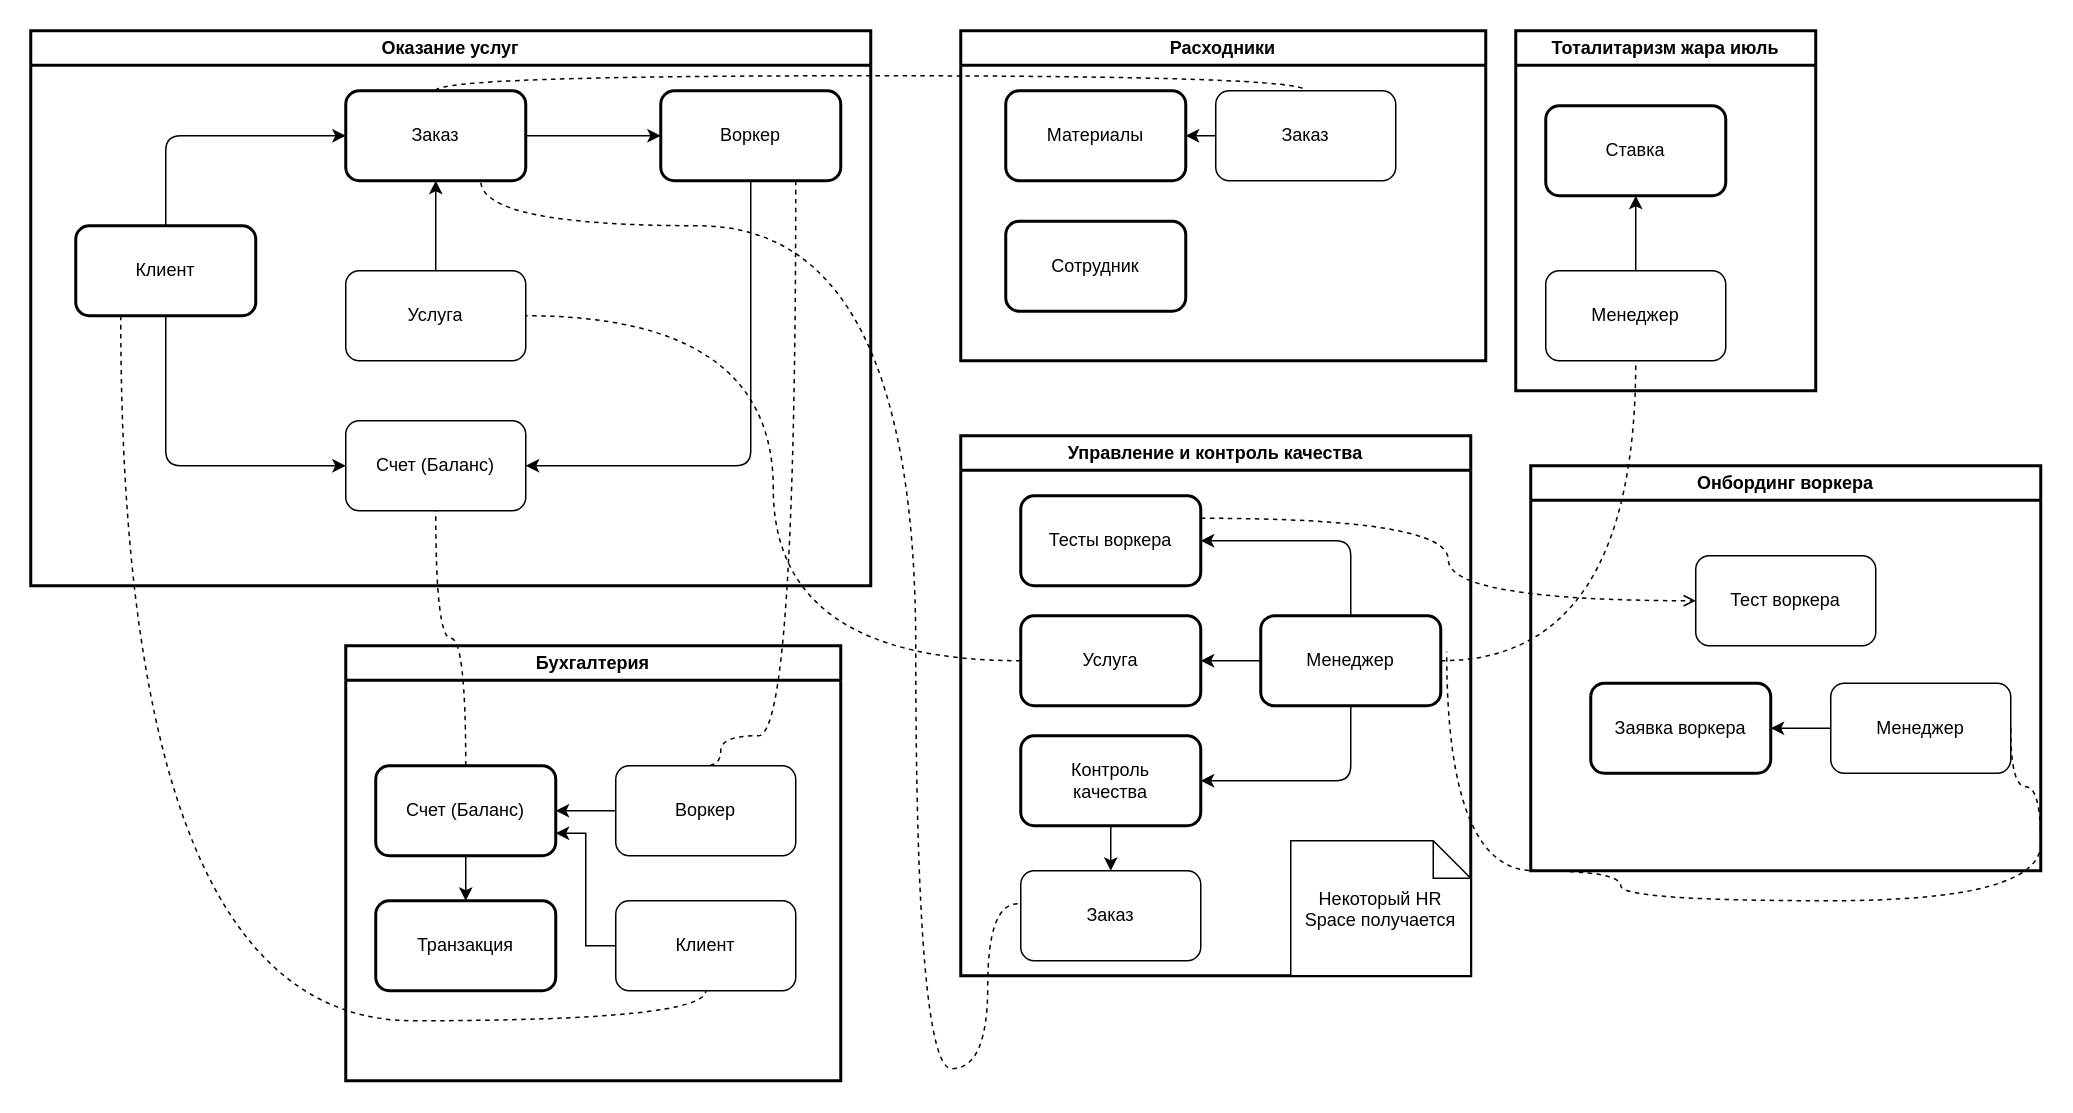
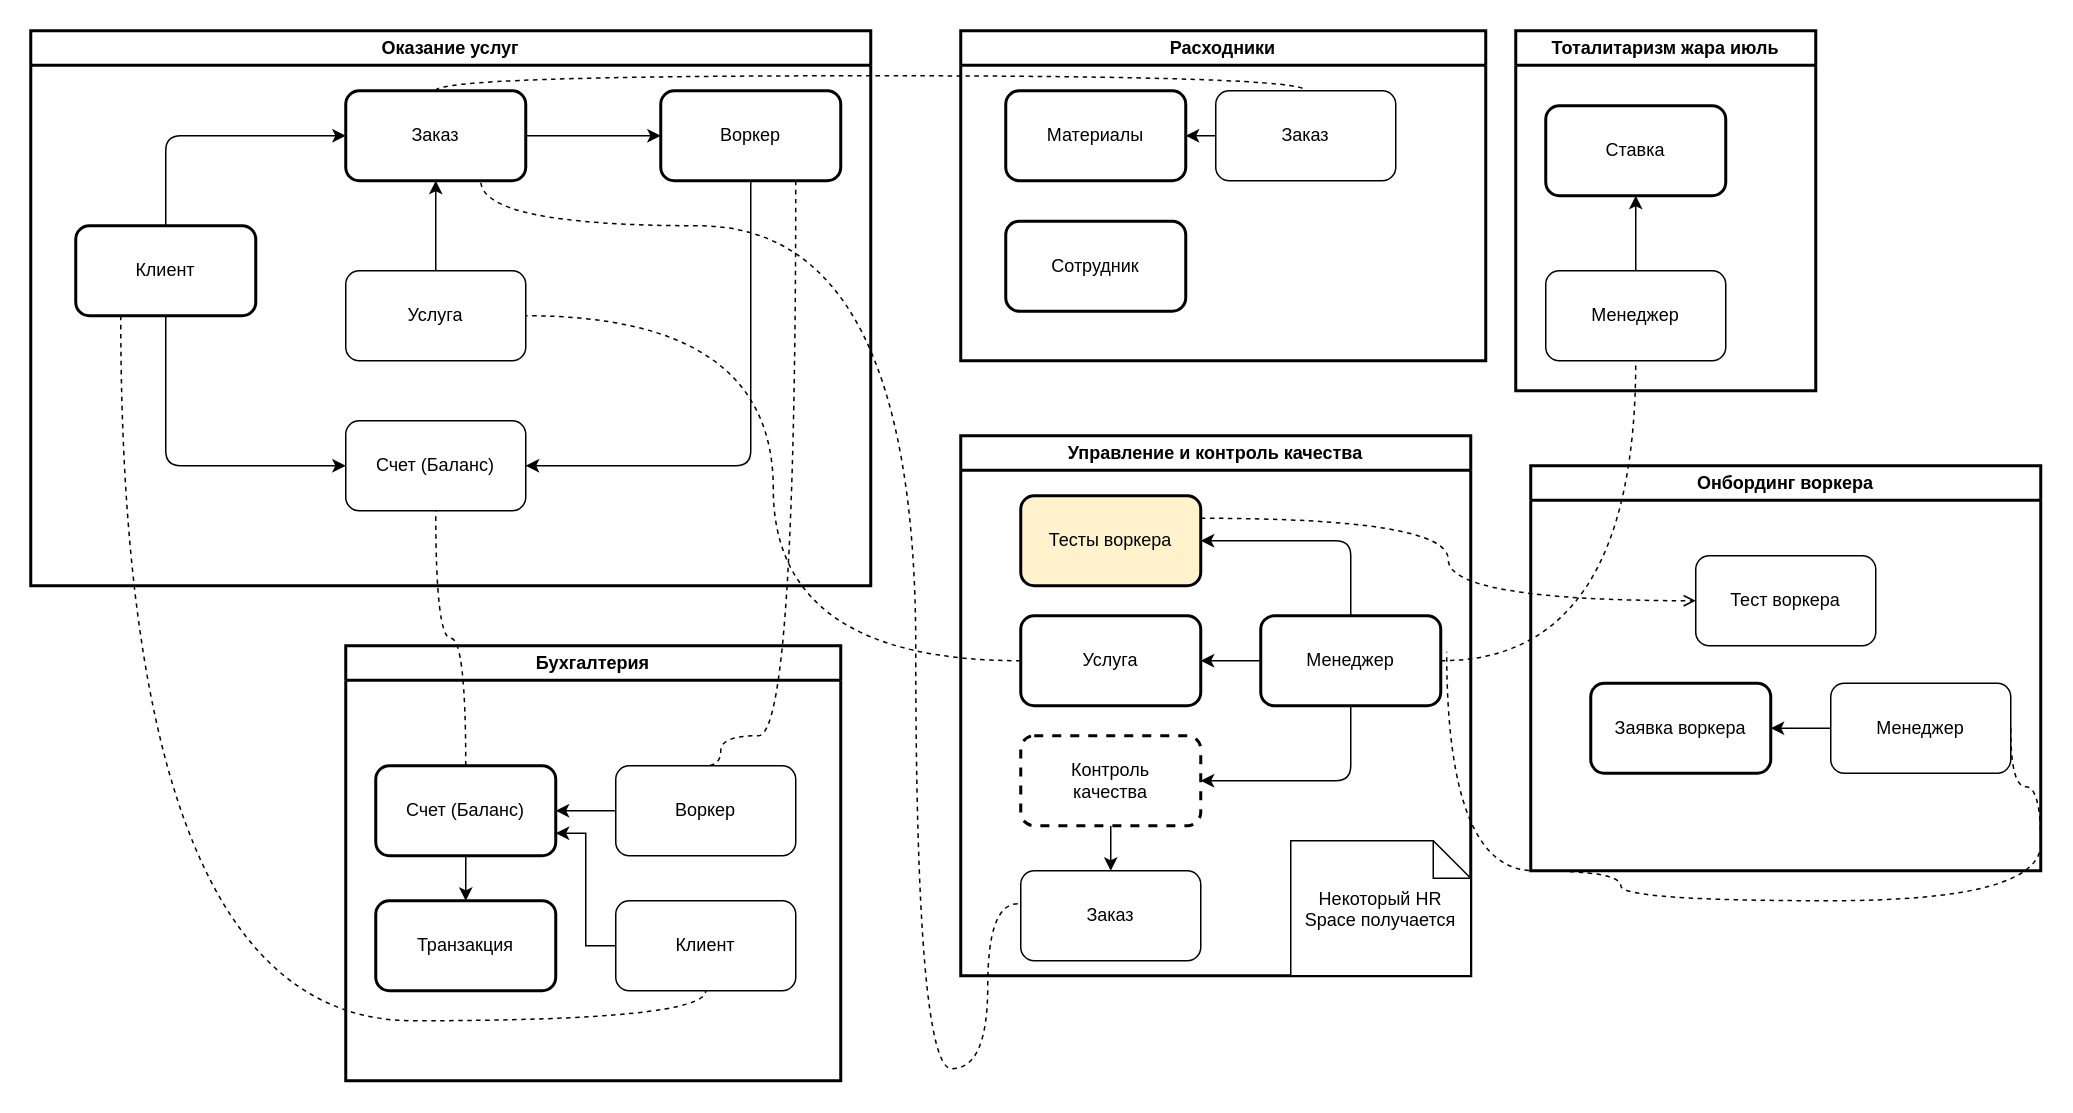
node "Тесты воркера": fillcolor #ffffff -> #fff2cc
node "Контроль качества": style solid -> dashed
